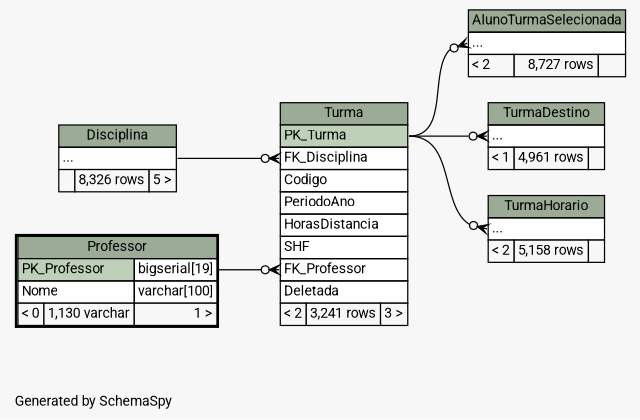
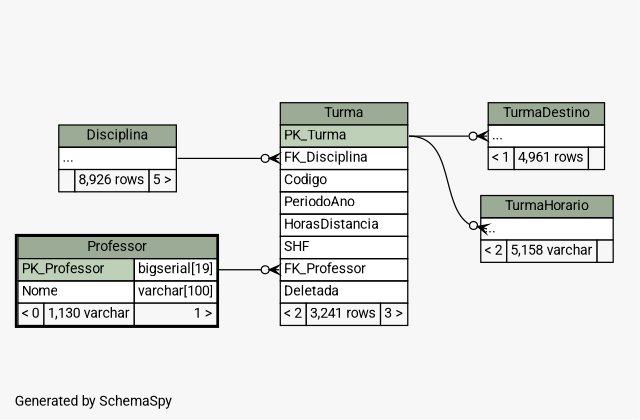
node "AlunoTurmaSelecionada": removed
node "Disciplina": text "8,326 rows" -> "8,926 rows"
node "TurmaHorario": text "5,158 rows" -> "5,158 varchar"
